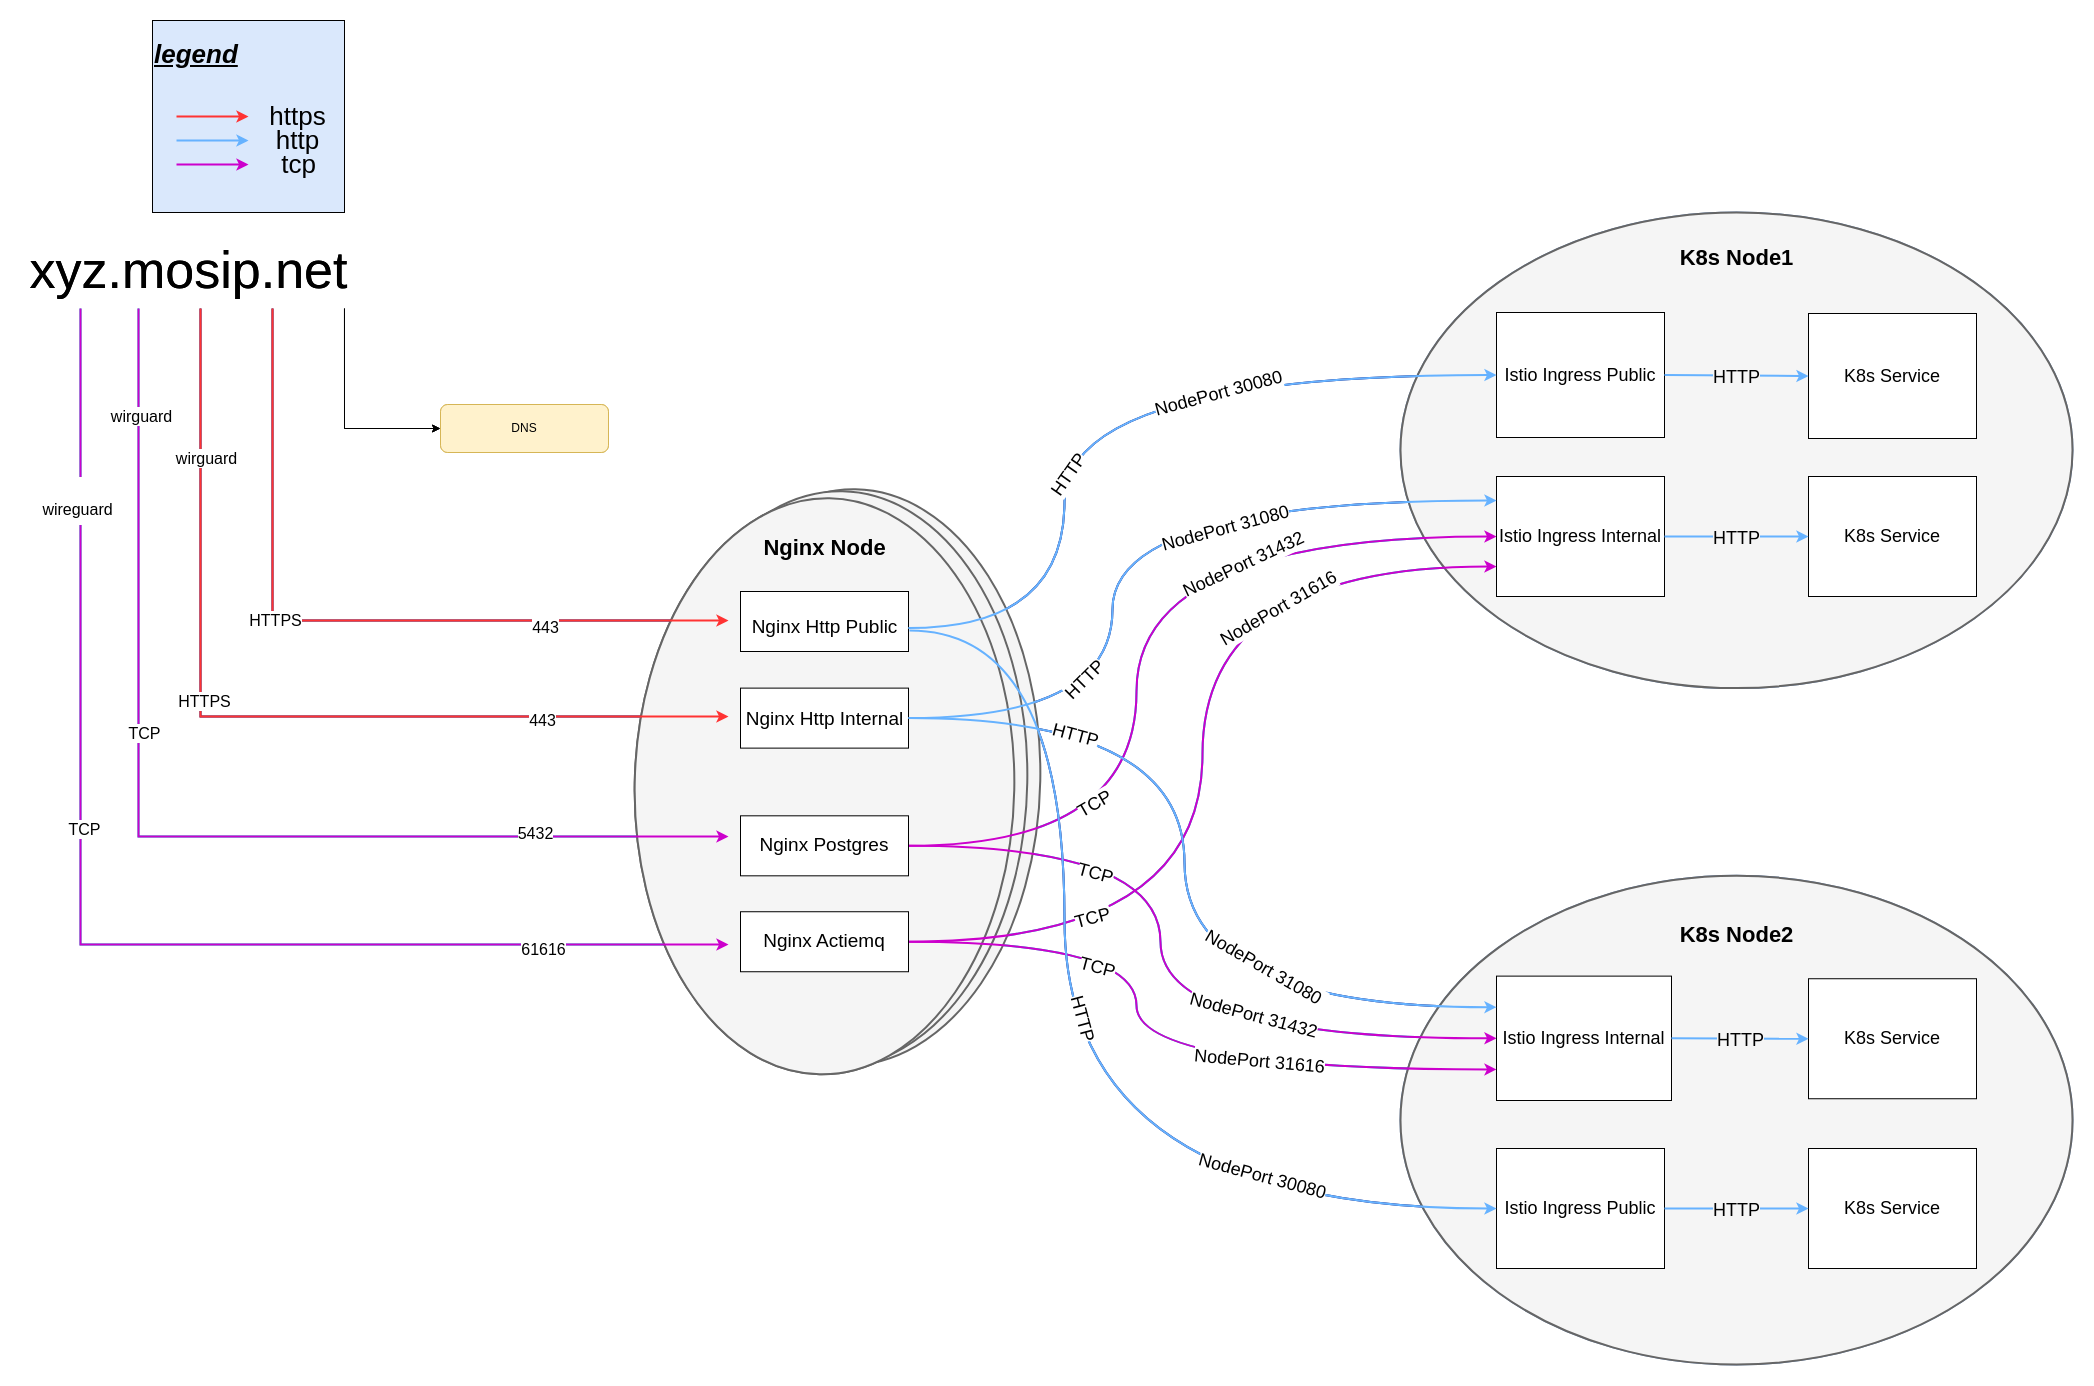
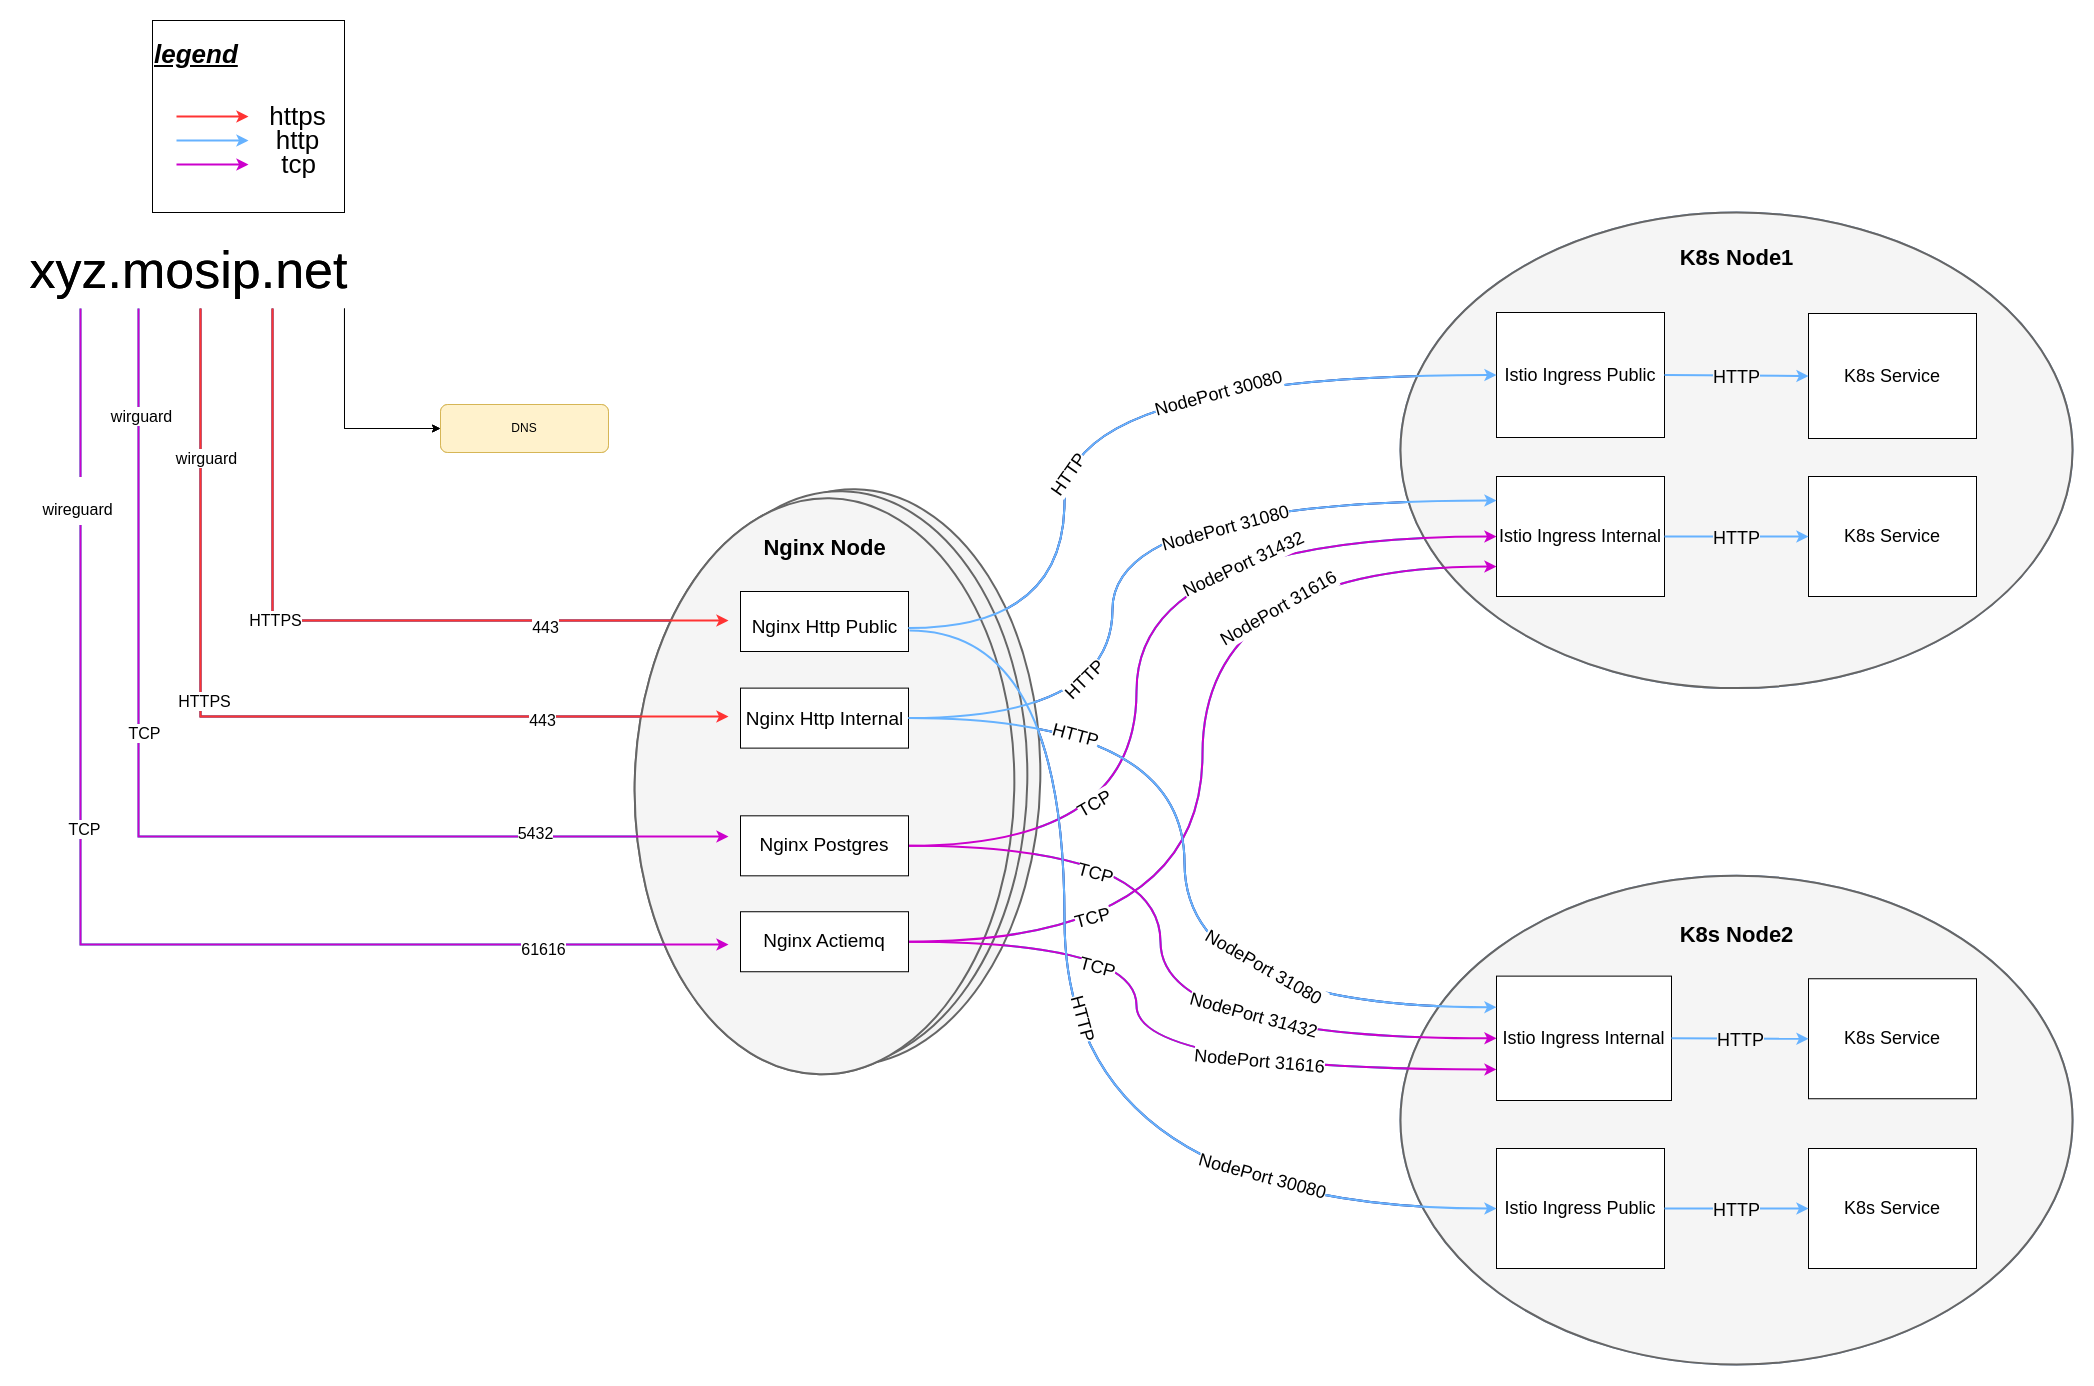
node "legend": fillcolor #dae8fc -> #ffffff
